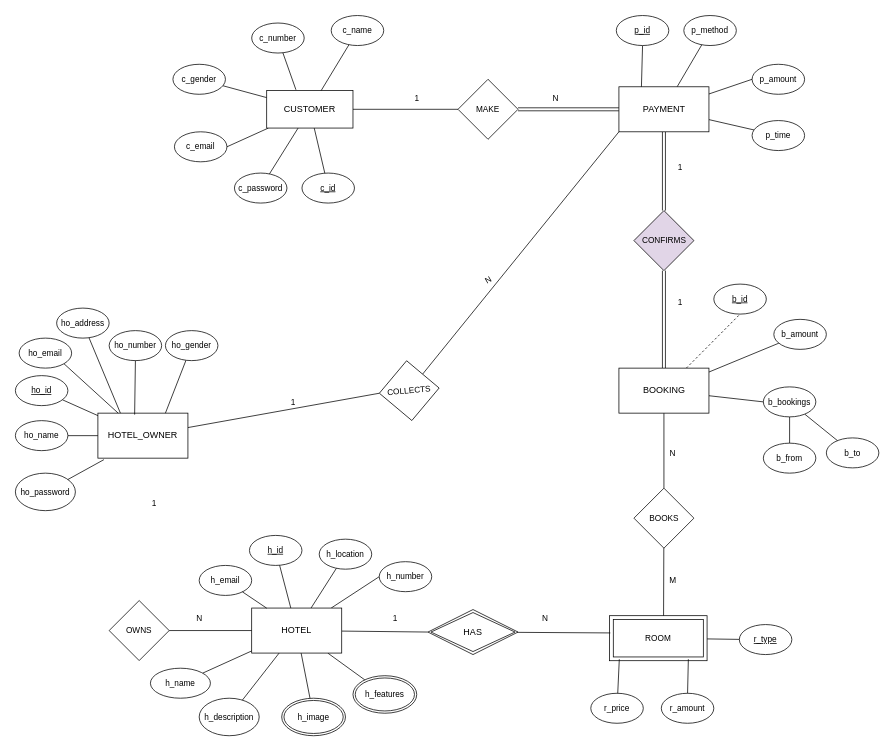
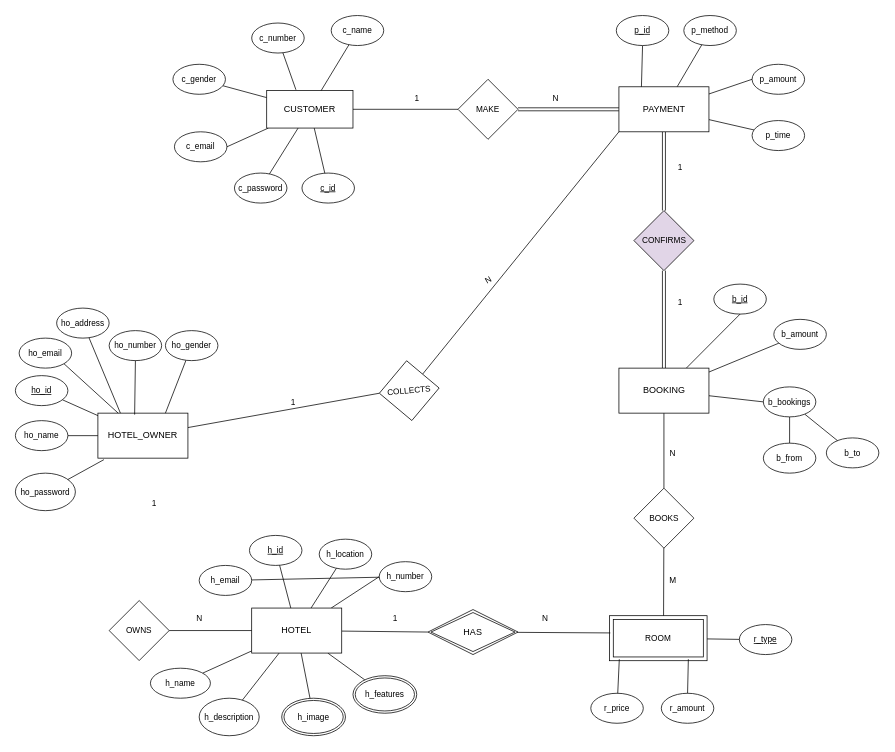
edge "b_id" -- "BOOKING": style dashed -> solid
edge "h_email" -- "HOTEL": now "h_email" -- "h_number"
